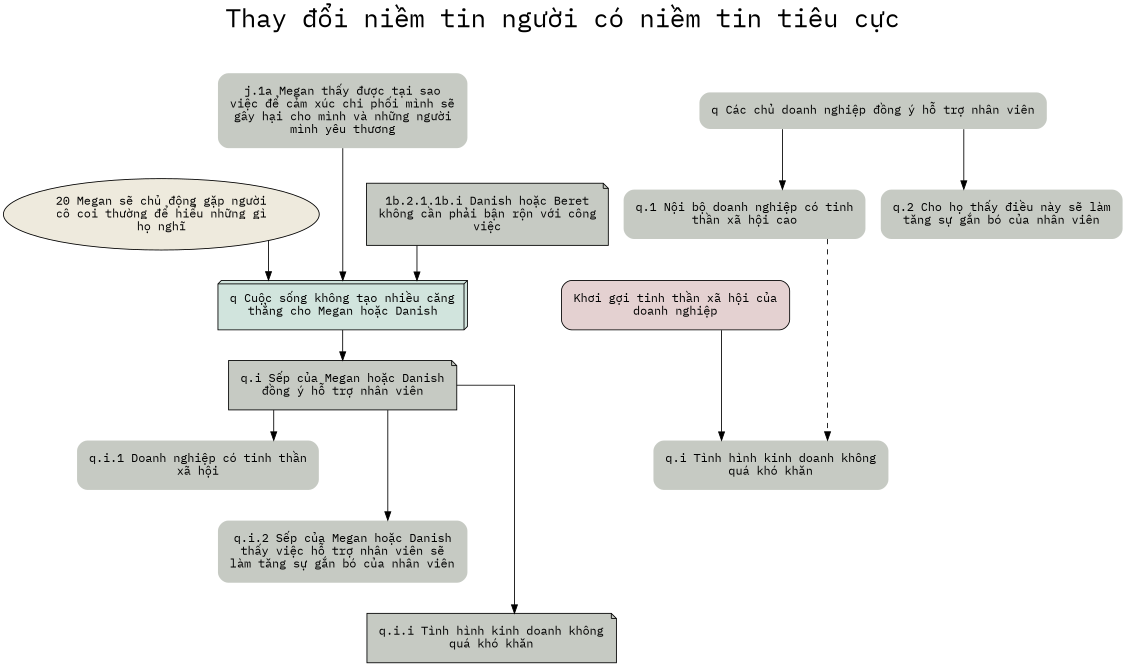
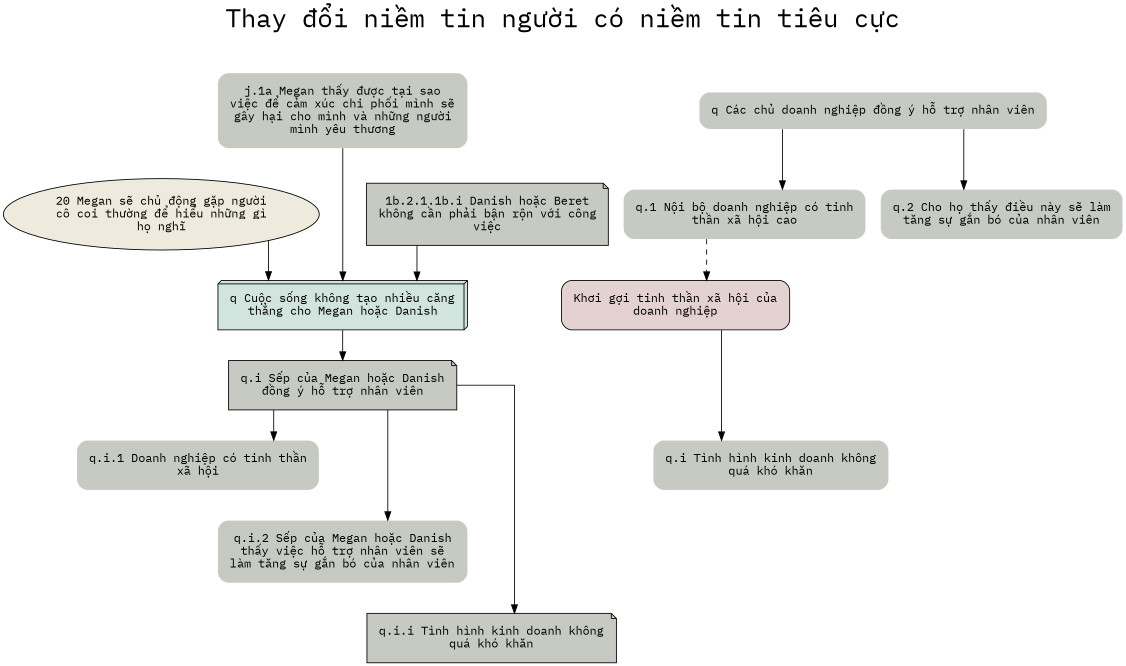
edge "q.1 Nội bộ doanh nghiệp có tinh thần xã hội cao" -> "q.i Tình hình kinh doanh không quá khó khăn": now "q.1 Nội bộ doanh nghiệp có tinh thần xã hội cao" -> "Khơi gợi tinh thần xã hội của doanh nghiệp"
